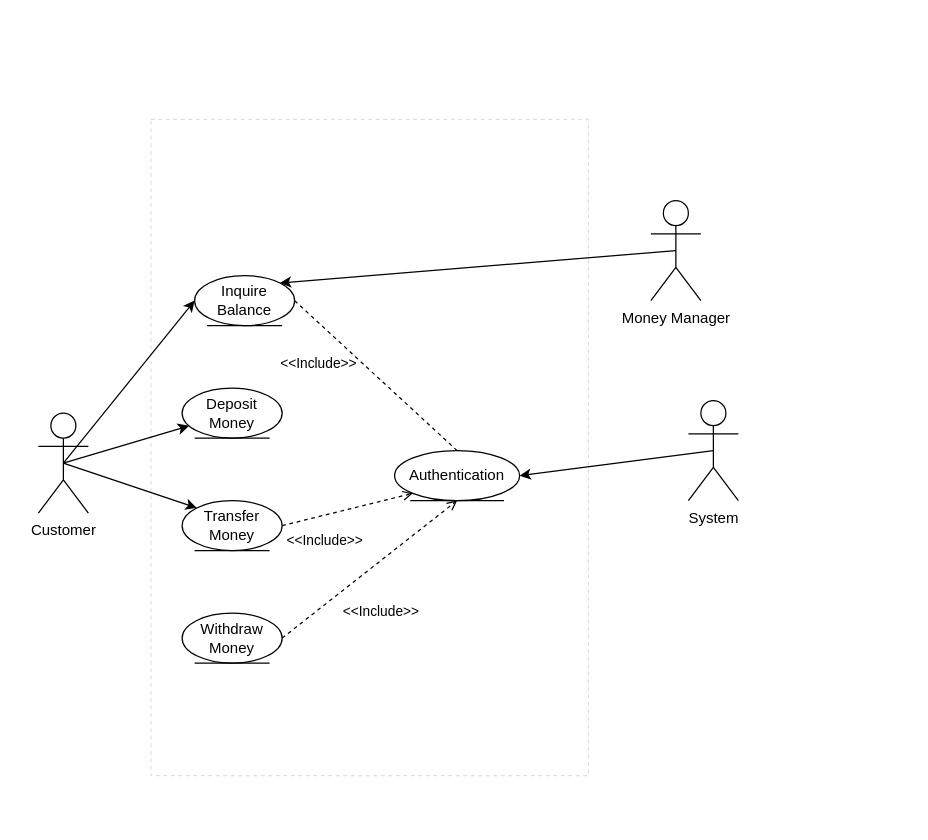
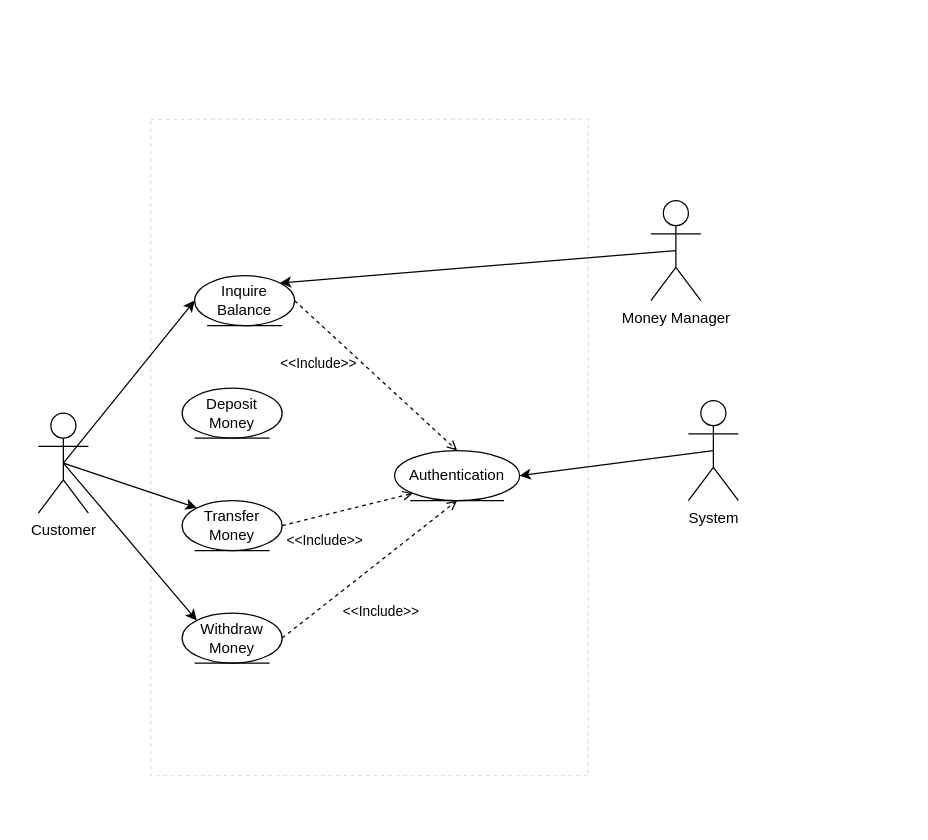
edge "Customer" -> "Deposit Money": now "Customer" -> "Withdraw Money"
edge "Inquire Balance" -- "Authentication": arrowhead none -> open
